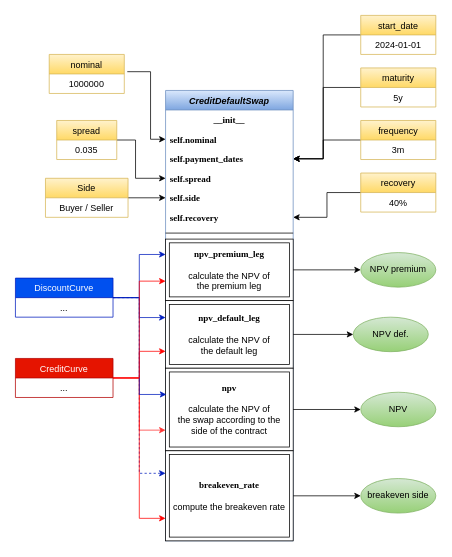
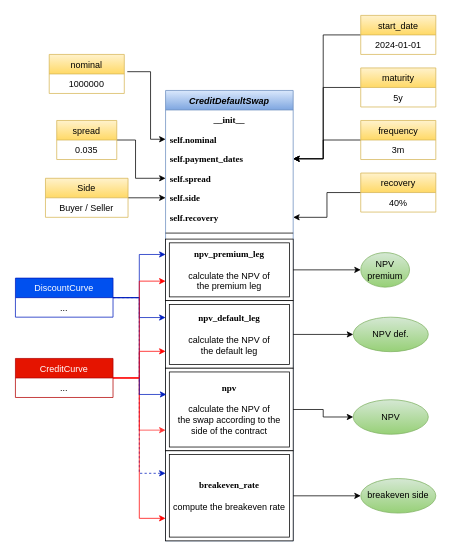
node "NPV premium": size 75x35 -> 49x35
node "NPV": moved (398, 409) -> (390, 417)
